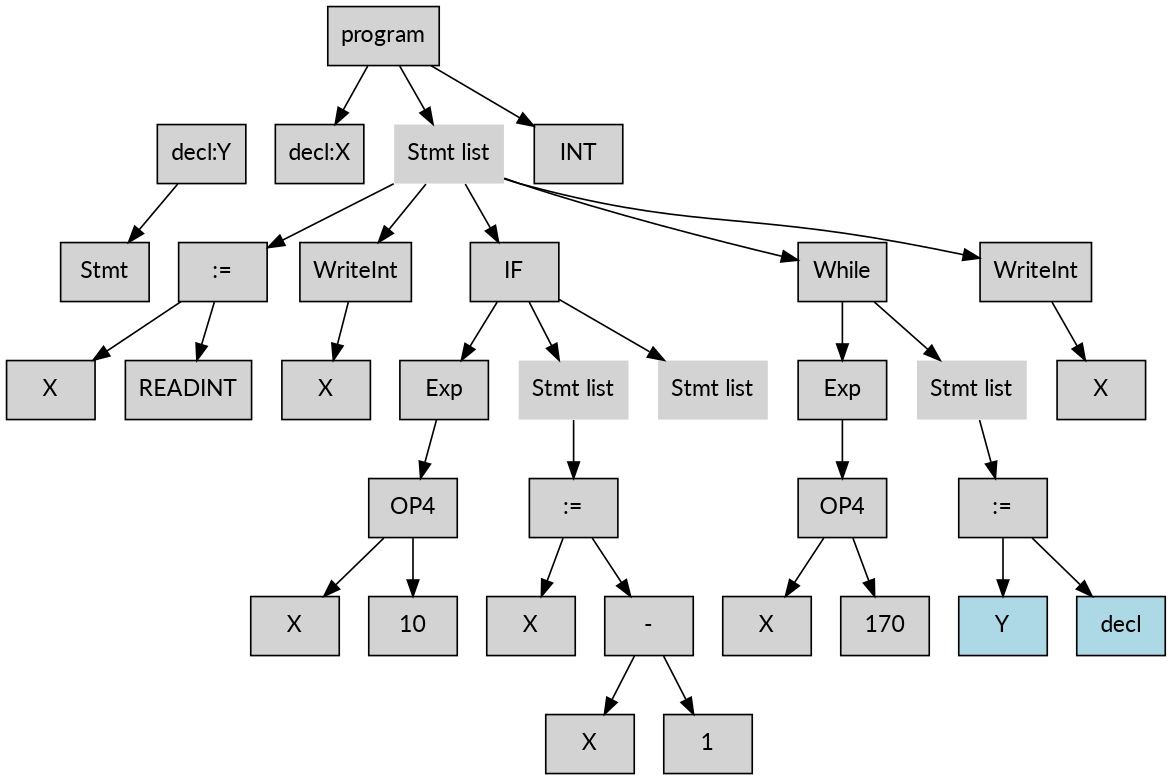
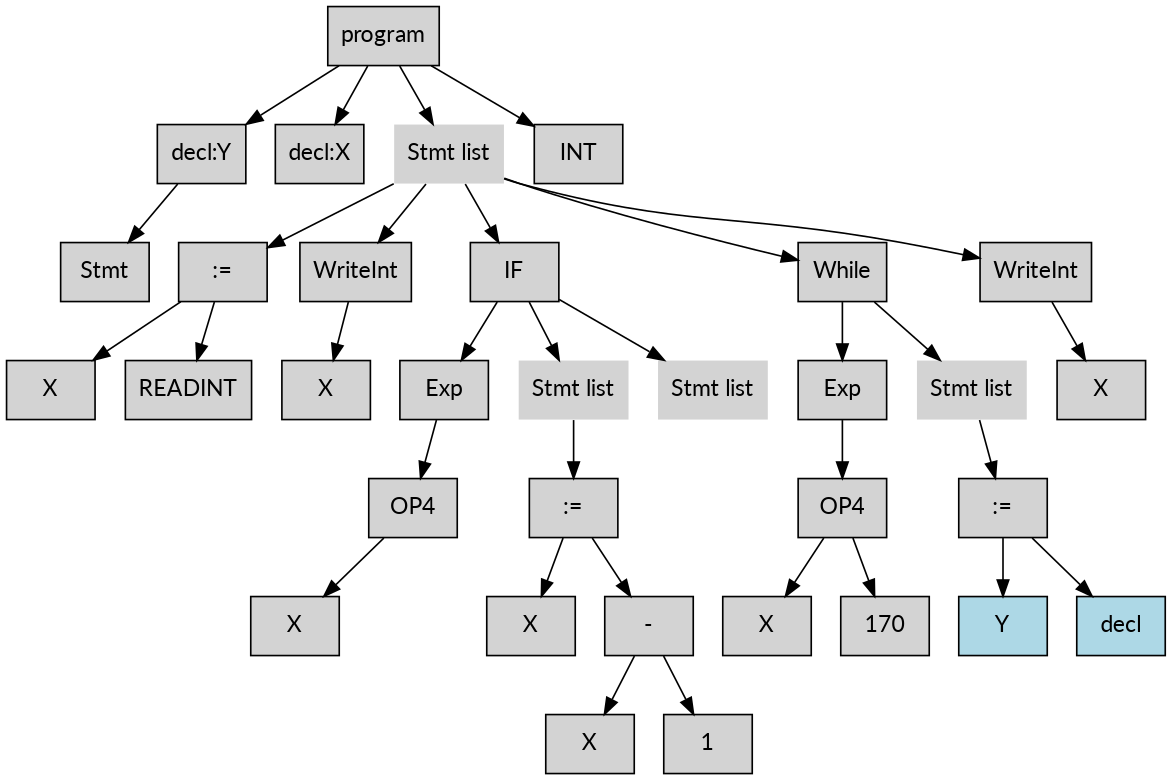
edge "program" -> "decl:Y": added
node "10": removed
